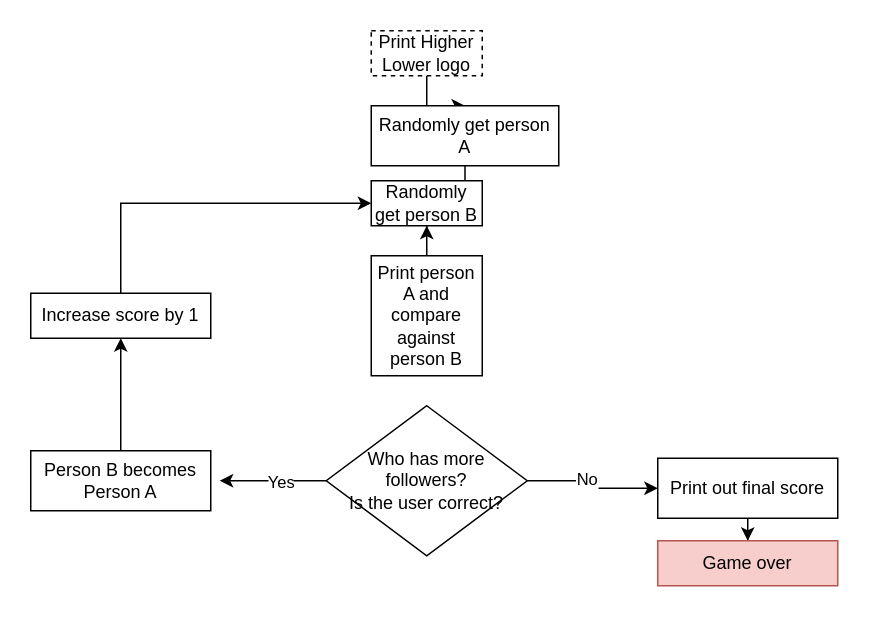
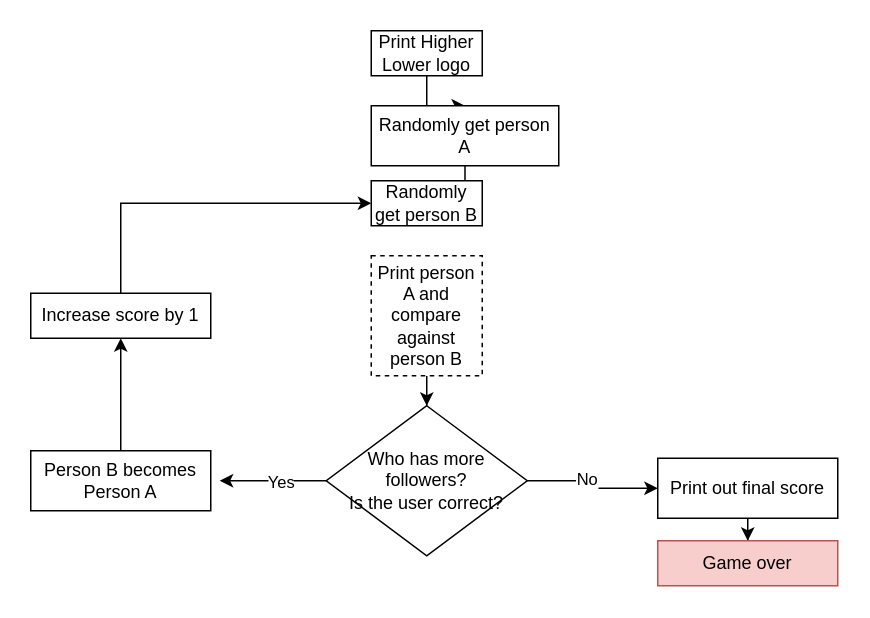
node "Print Higher Lower logo": style dashed -> solid
edge "Print person A and compare against person B" -> "Randomly get person B": now "Print person A and compare against person B" -> "Who has more followers? Is the user correct?"
node "Print person A and compare against person B": style solid -> dashed
